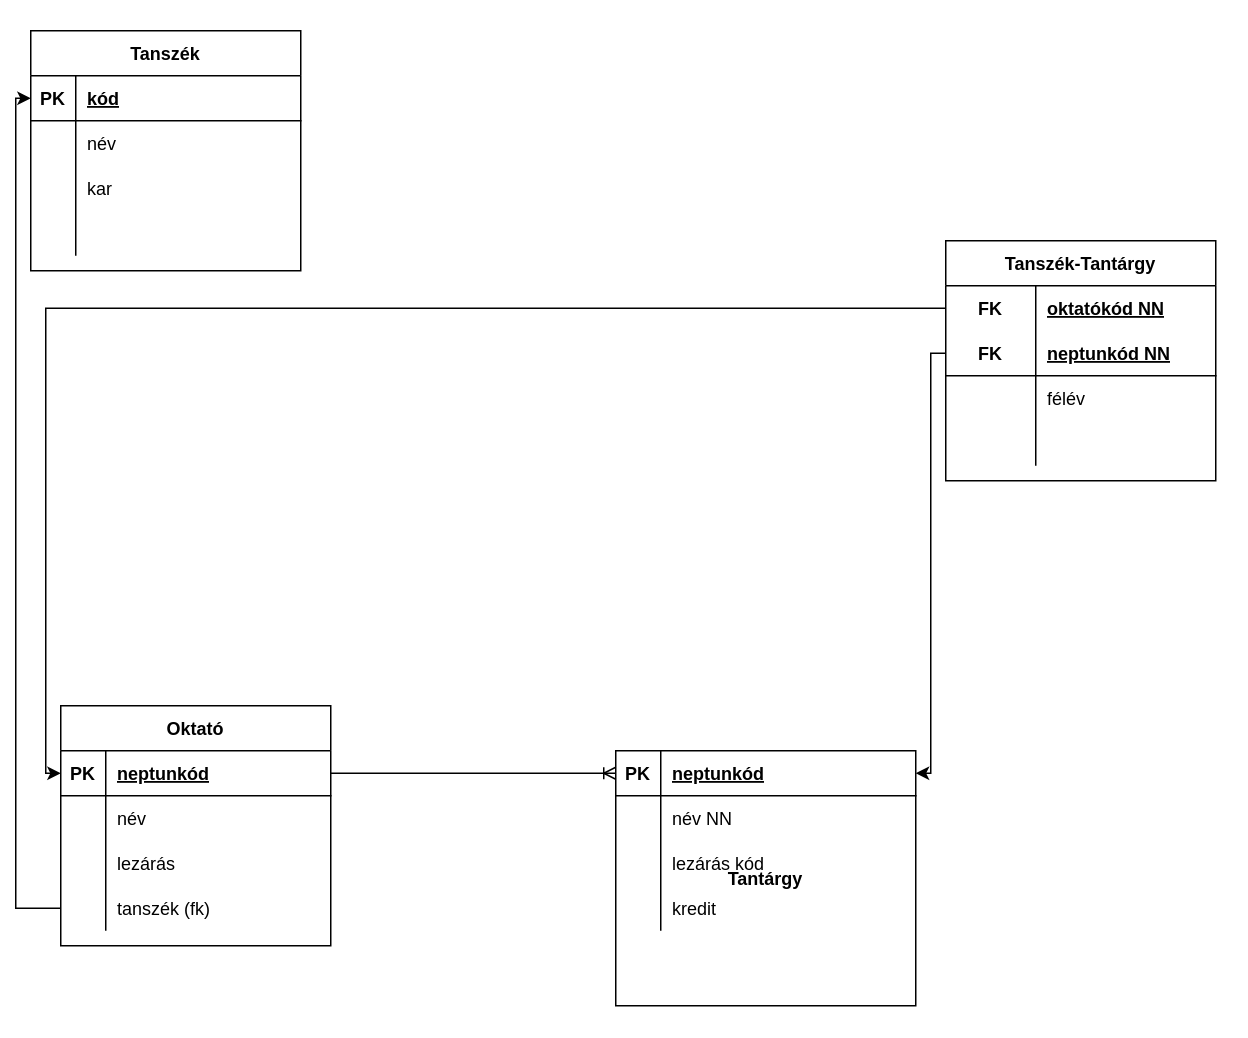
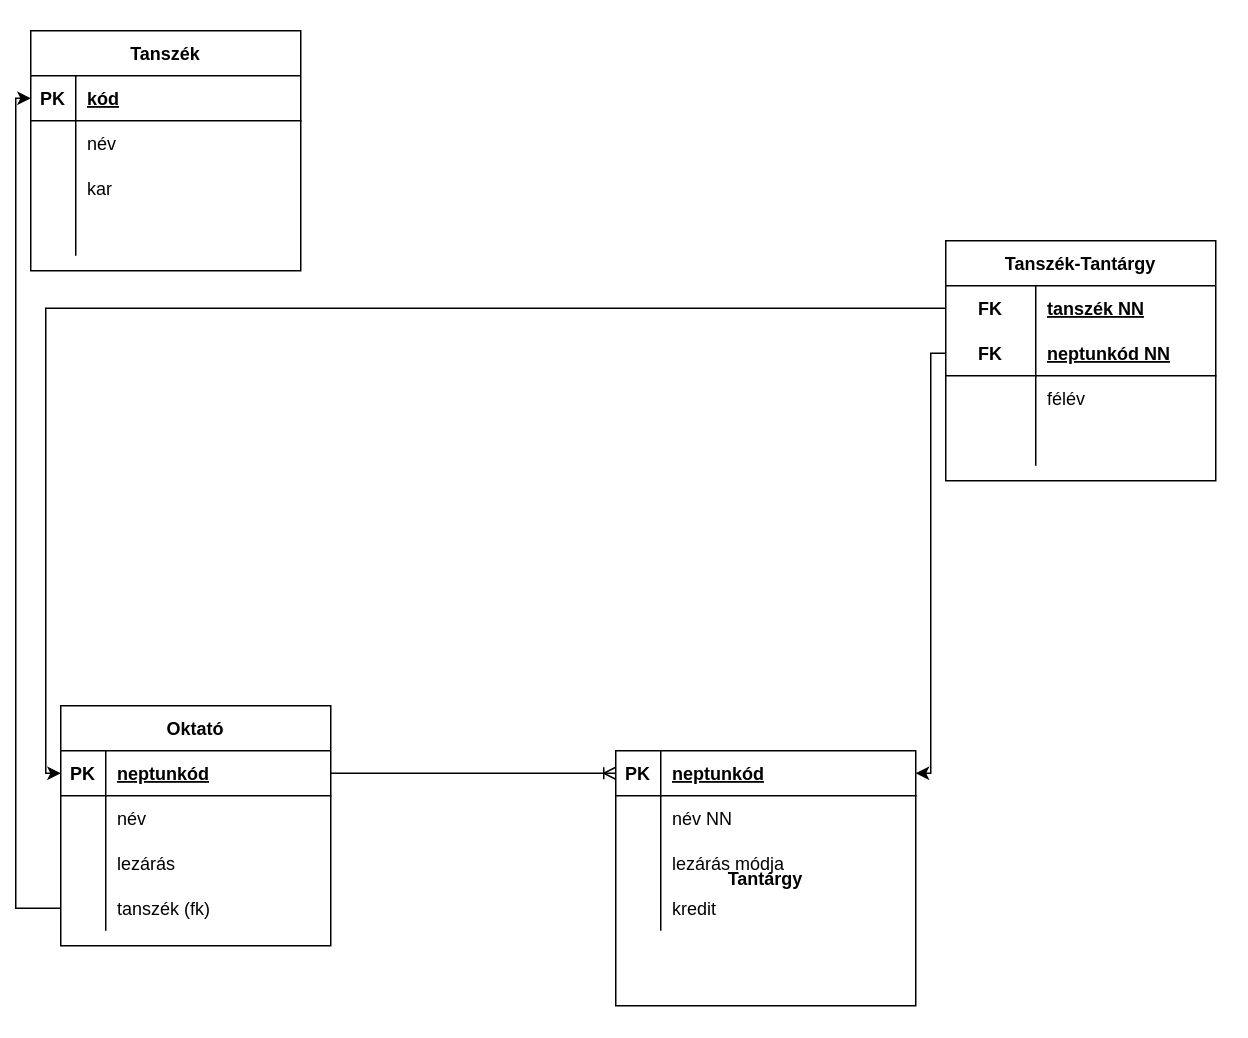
node "oktatókód NN": label "oktatókód NN" -> "tanszék NN"
node "lezárás kód": label "lezárás kód" -> "lezárás módja"
